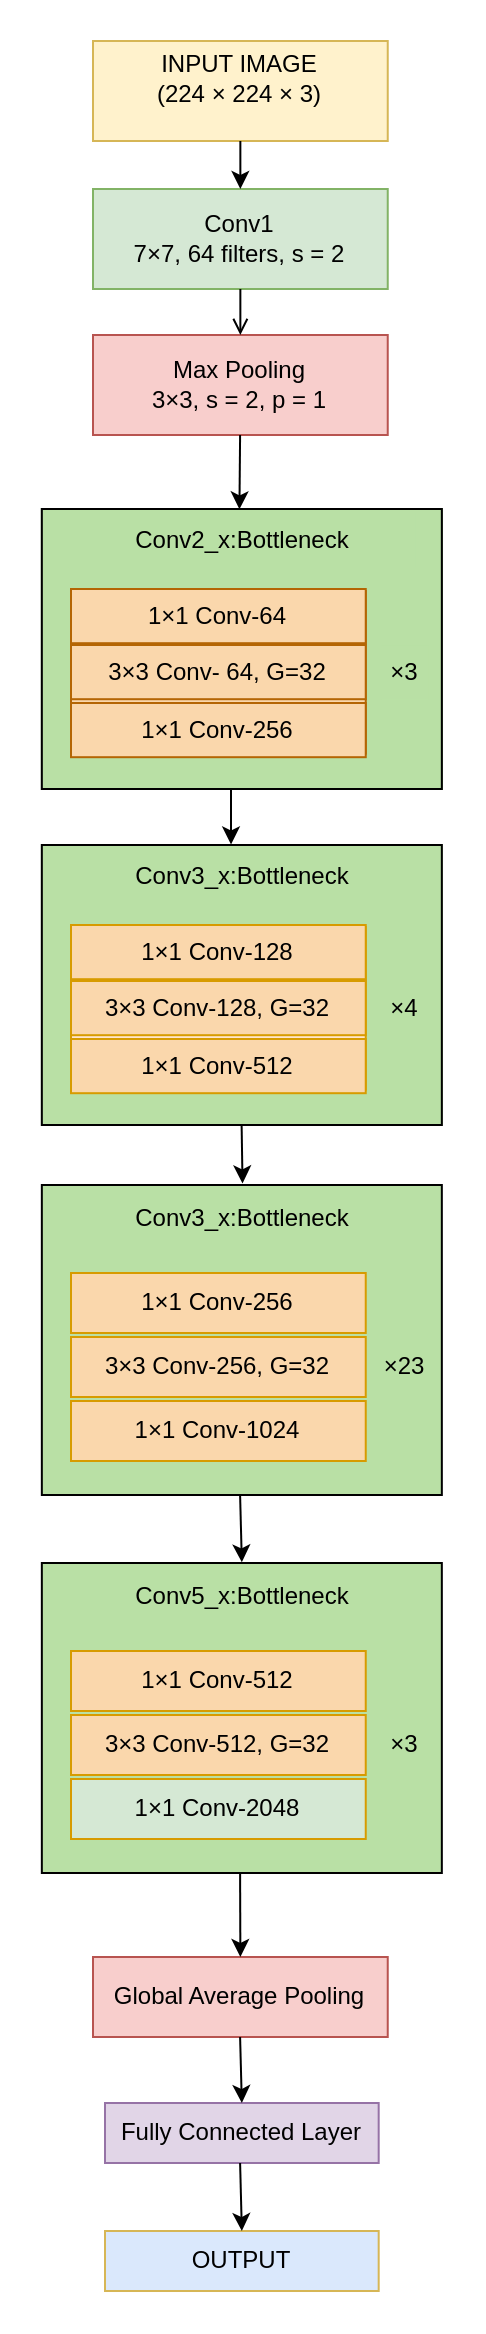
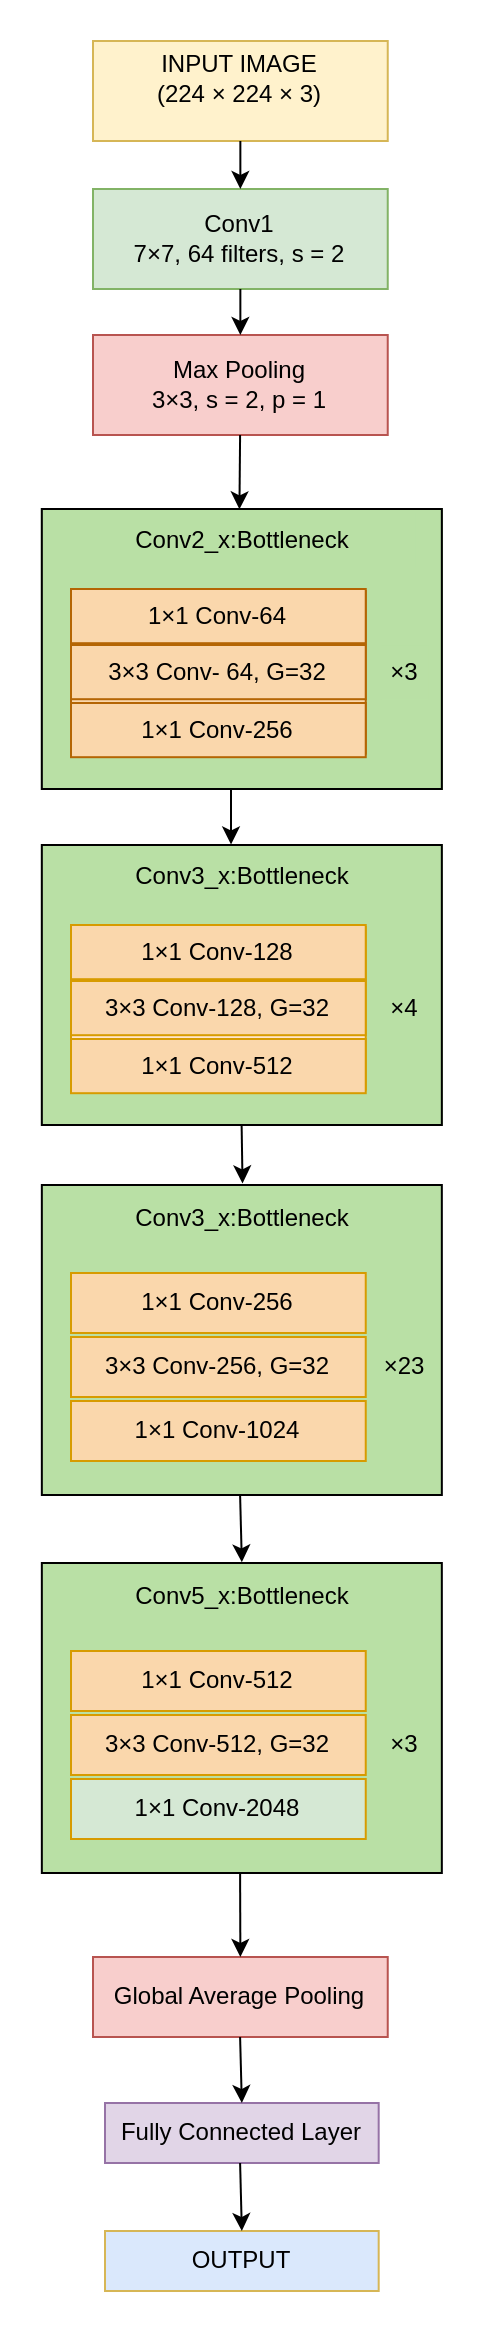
edge "Conv1 7×7, 64 filters, s = 2" -> "Max Pooling 3×3, s = 2, p = 1": arrowhead open -> classic
